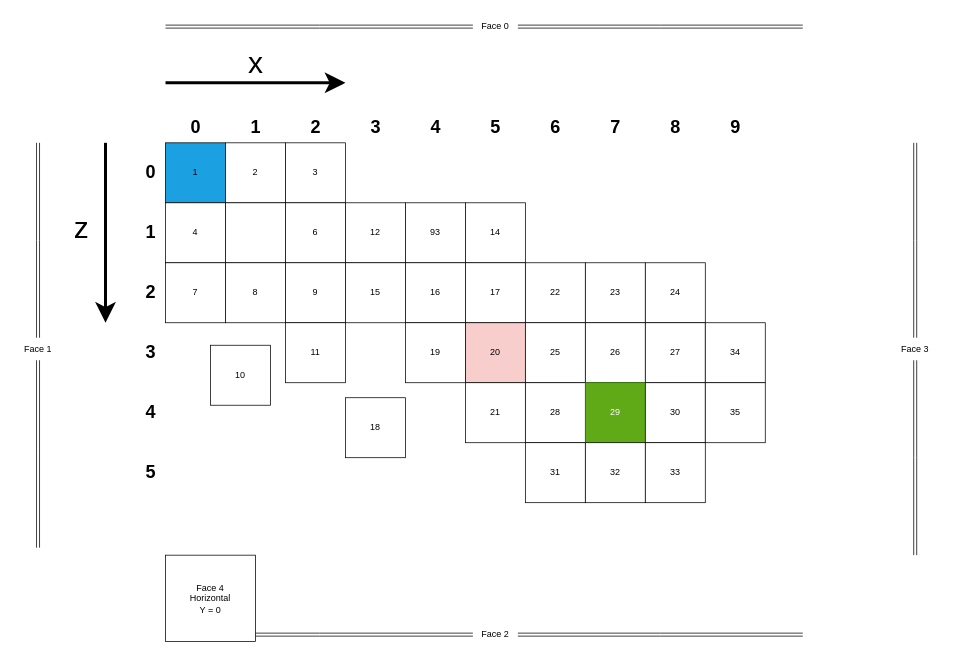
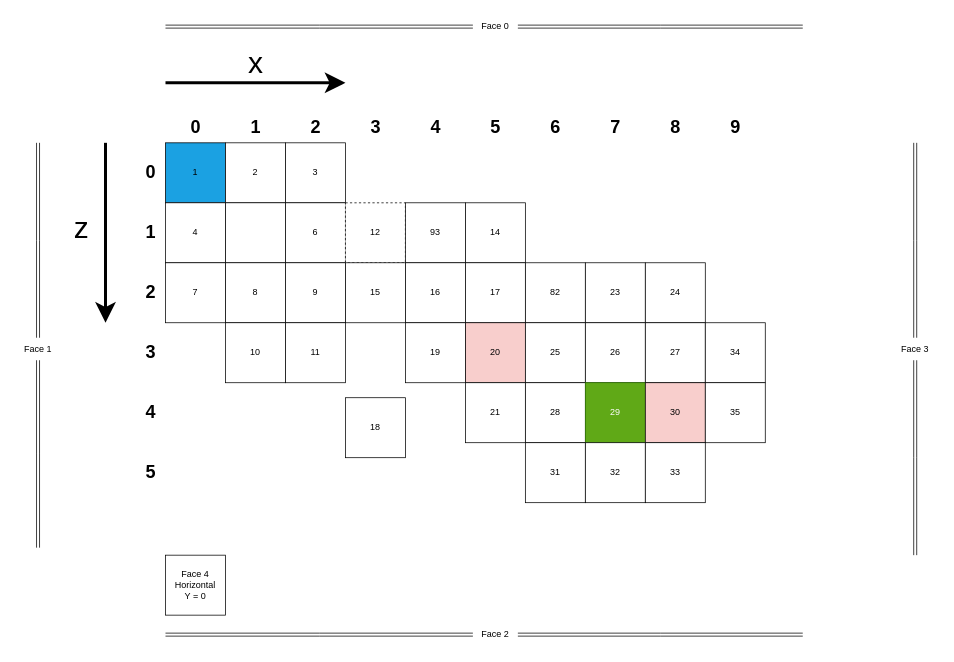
node "12": style solid -> dashed
node "22": label "22" -> "82"
node "10": moved (240, 375) -> (255, 353)
node "30": fillcolor #ffffff -> #f8cecc
node "Face 4 Horizontal Y = 0": size 90x86 -> 60x60
